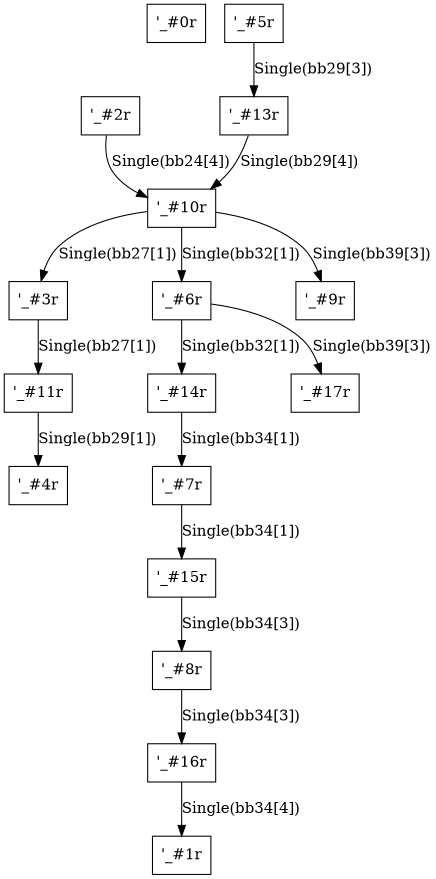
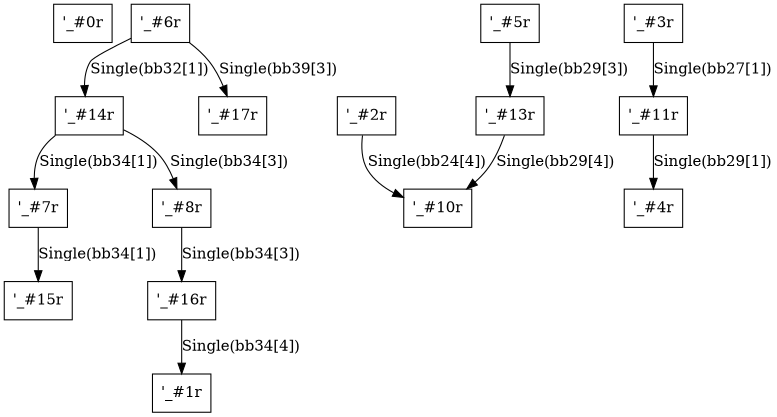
edge "'_#10r" -> "'_#3r": removed, label "Single(bb27[1])"
edge "'_#10r" -> "'_#6r": removed, label "Single(bb32[1])"
node "'_#9r": removed
edge "'_#15r" -> "'_#8r": now "'_#14r" -> "'_#8r"
